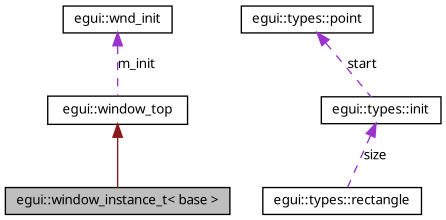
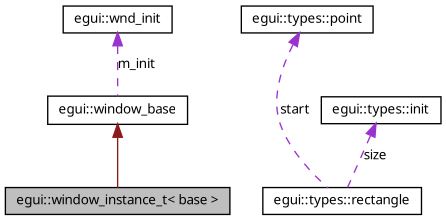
edge "egui::types::init" -> "egui::types::point": now "egui::types::rectangle" -> "egui::types::point"
node "egui::window_top": label "egui::window_top" -> "egui::window_base"
